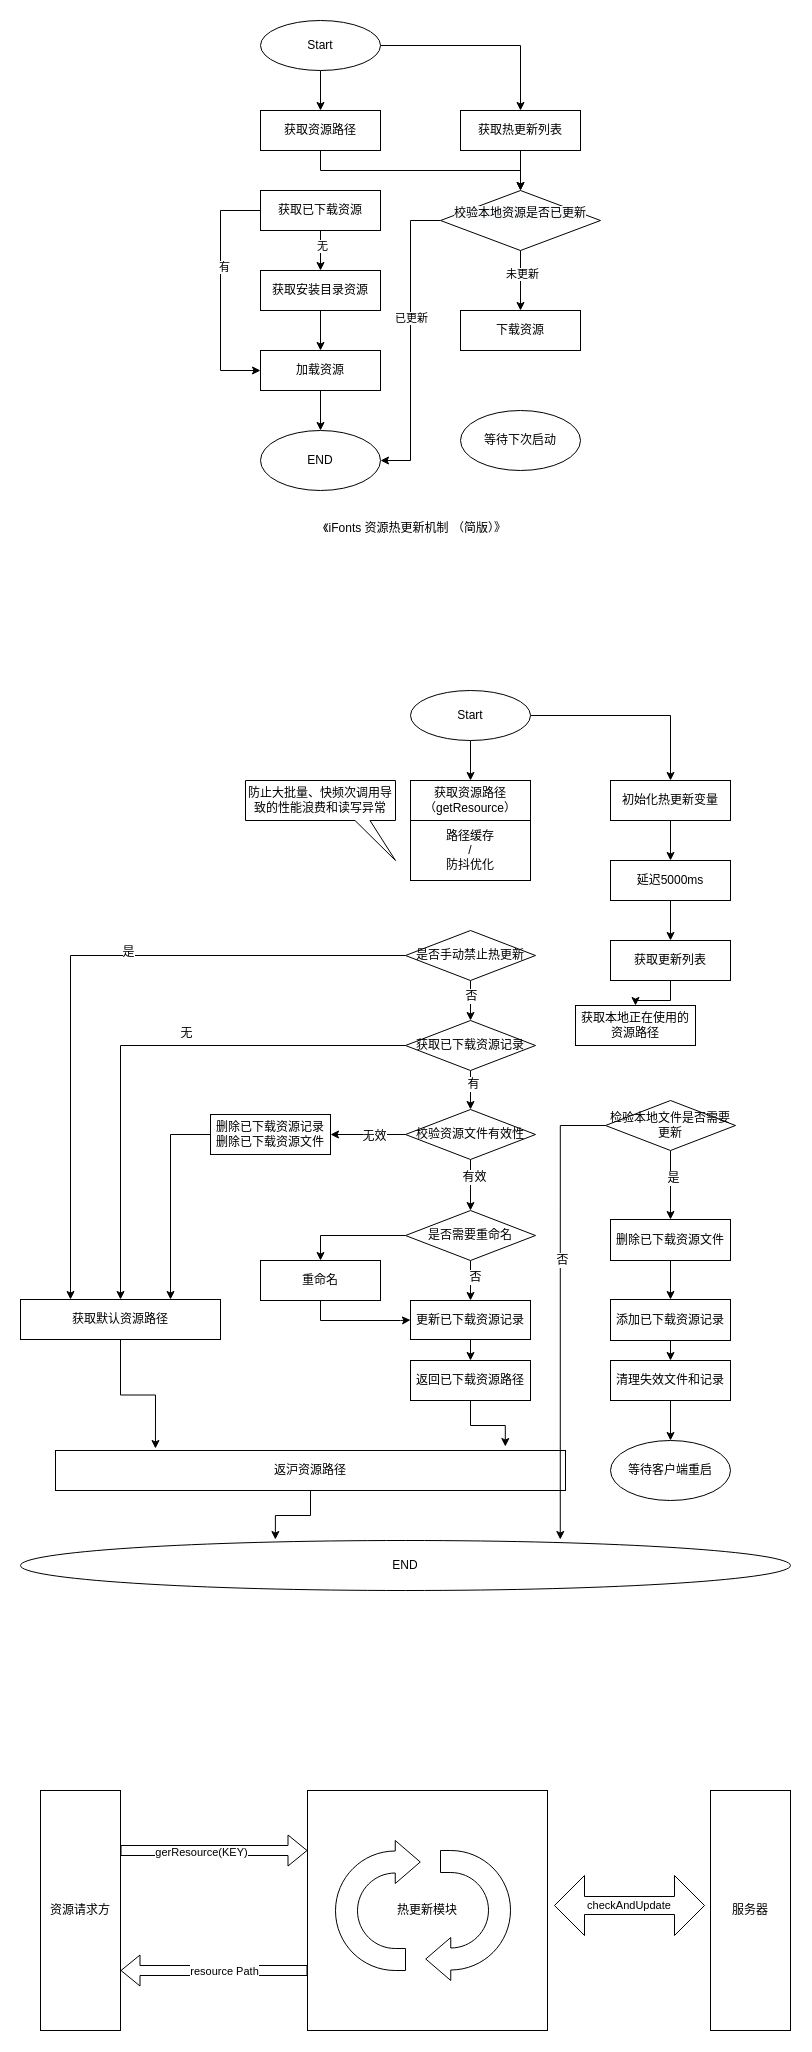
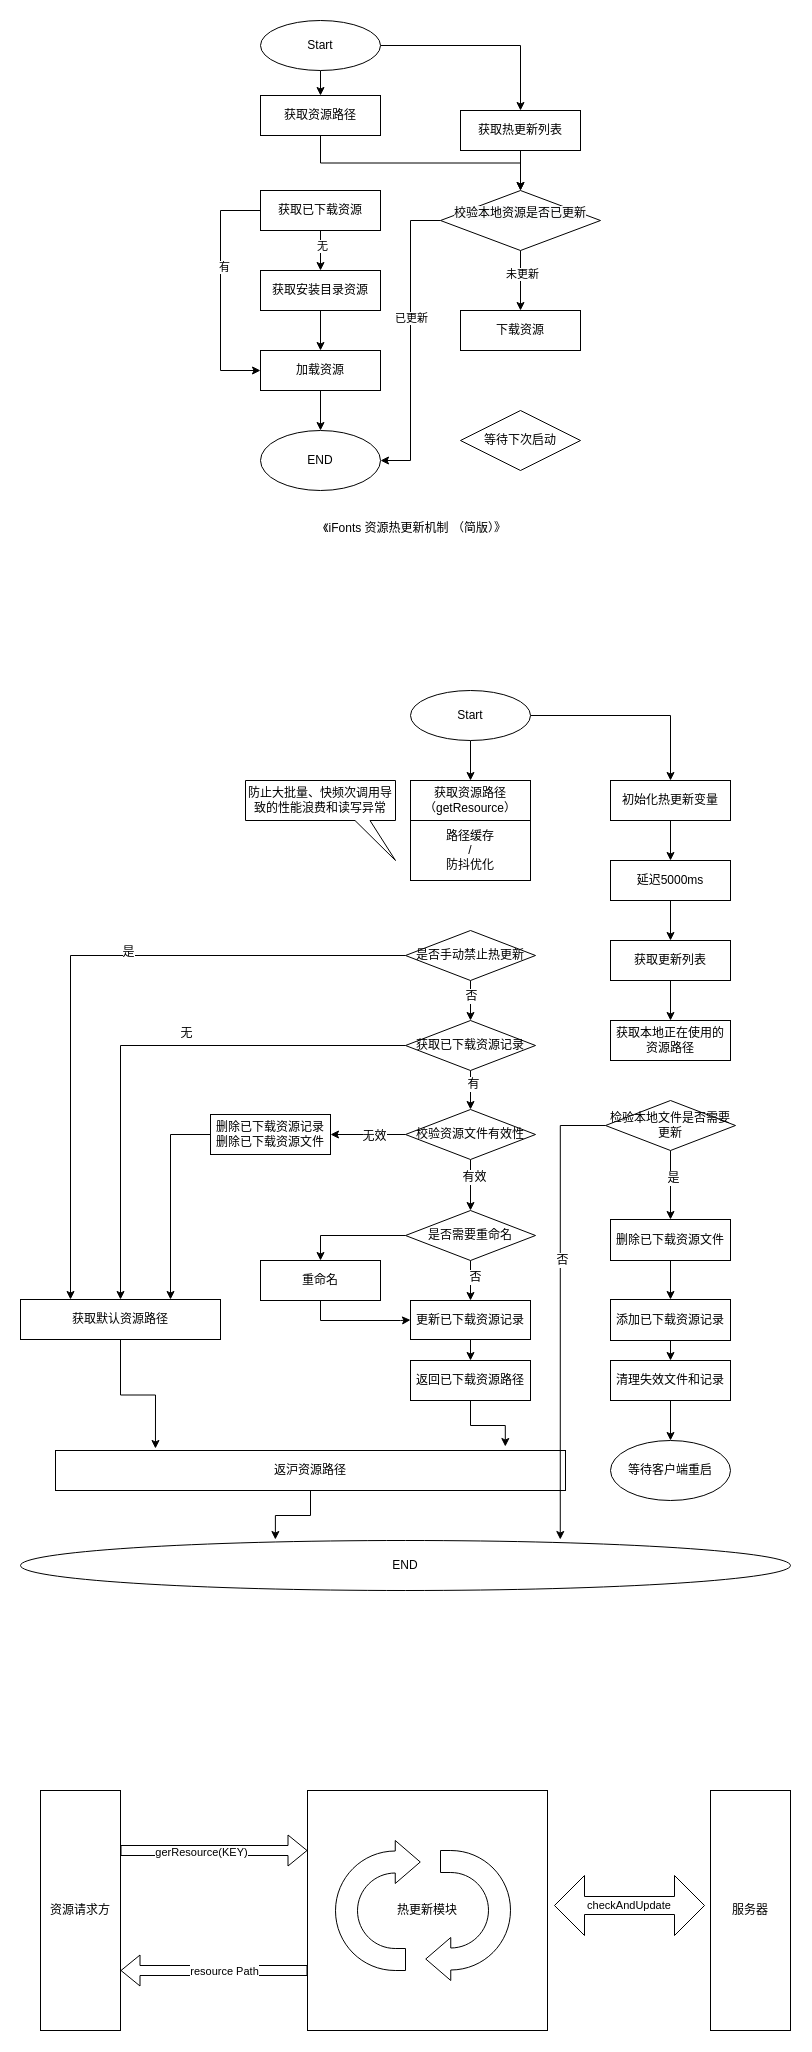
node "获取资源路径": moved (321, 131) -> (321, 116)
node "等待下次启动": shape ellipse -> diamond
node "获取本地正在使用的资源路径": moved (636, 1026) -> (671, 1041)
